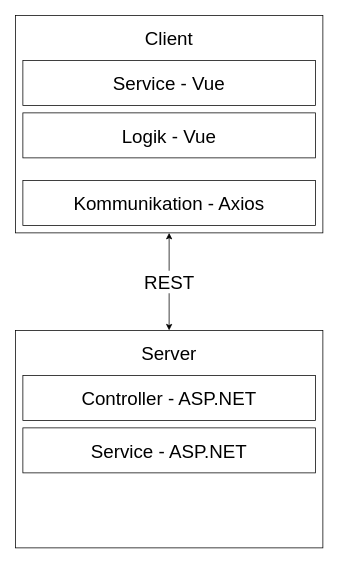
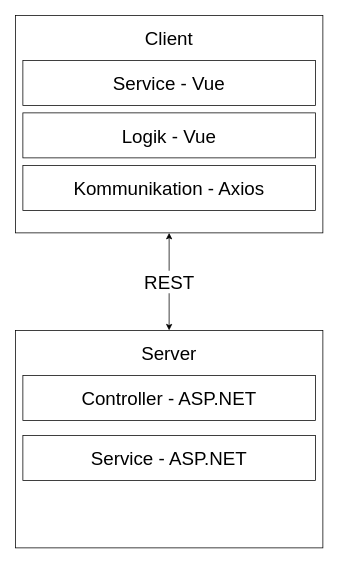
node "Kommunikation - Axios": moved (169, 203) -> (169, 188)
node "Service - ASP.NET": moved (169, 450) -> (169, 458)
